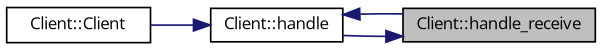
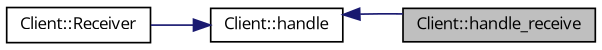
node "Client::Client": label "Client::Client" -> "Client::Receiver"
edge "Client::handle" -> "Client::handle_receive": removed
